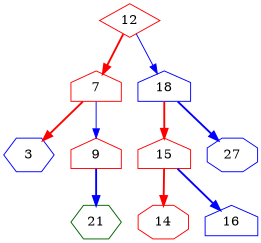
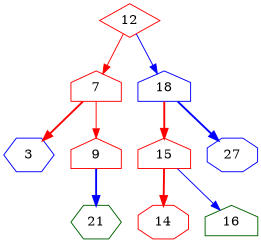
edge "12" -> "7": style bold -> solid
edge "7" -> "9": color blue -> red
edge "15" -> "16": style bold -> solid
node "16": color blue -> darkgreen
